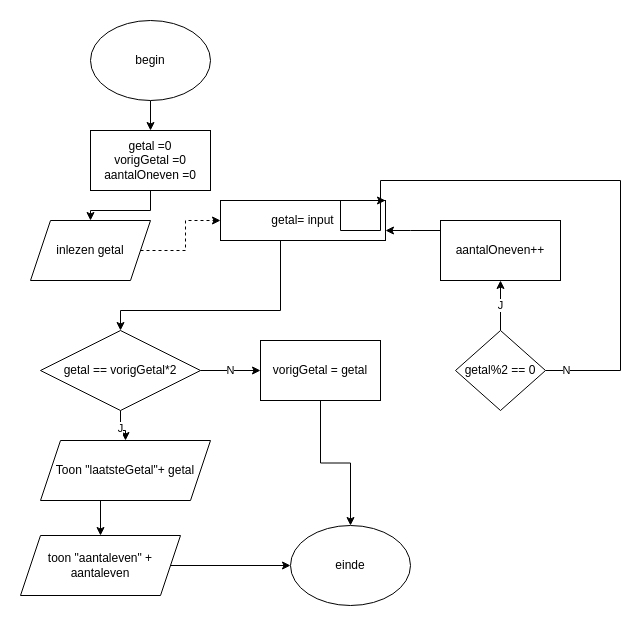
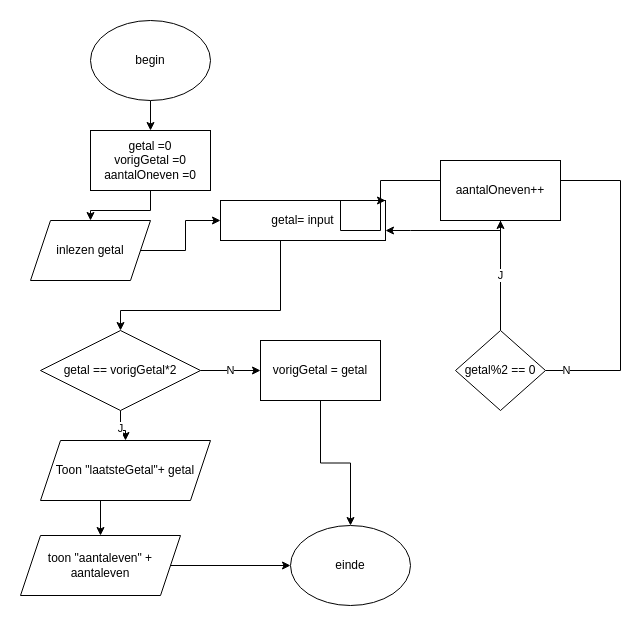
edge "inlezen getal" -> "getal= input": style dashed -> solid
node "aantalOneven++": moved (501, 251) -> (501, 191)
